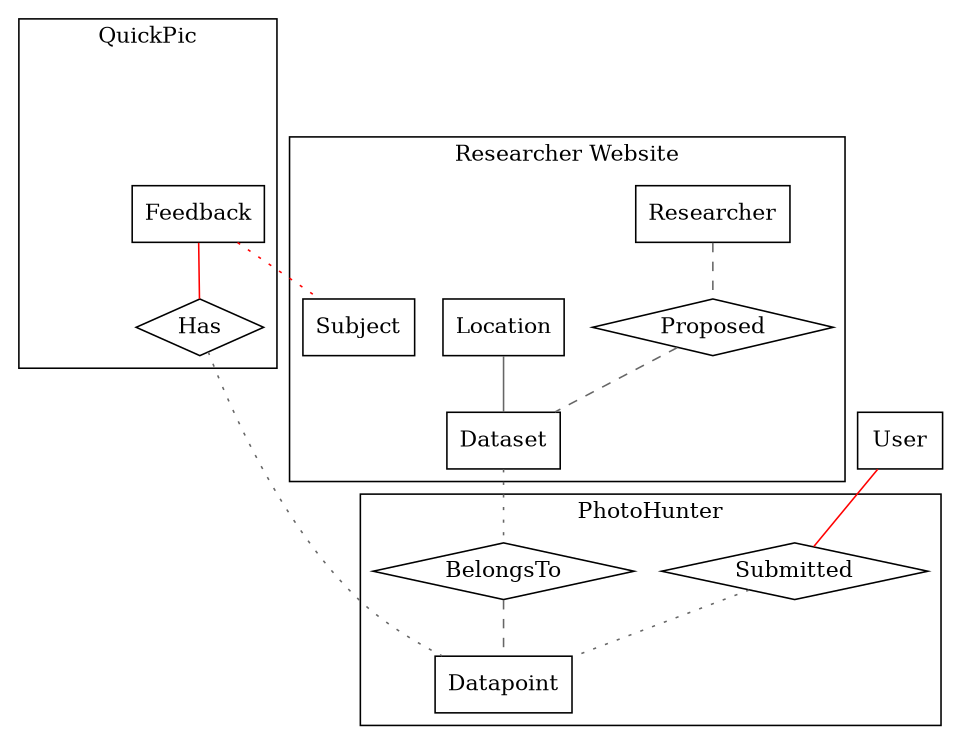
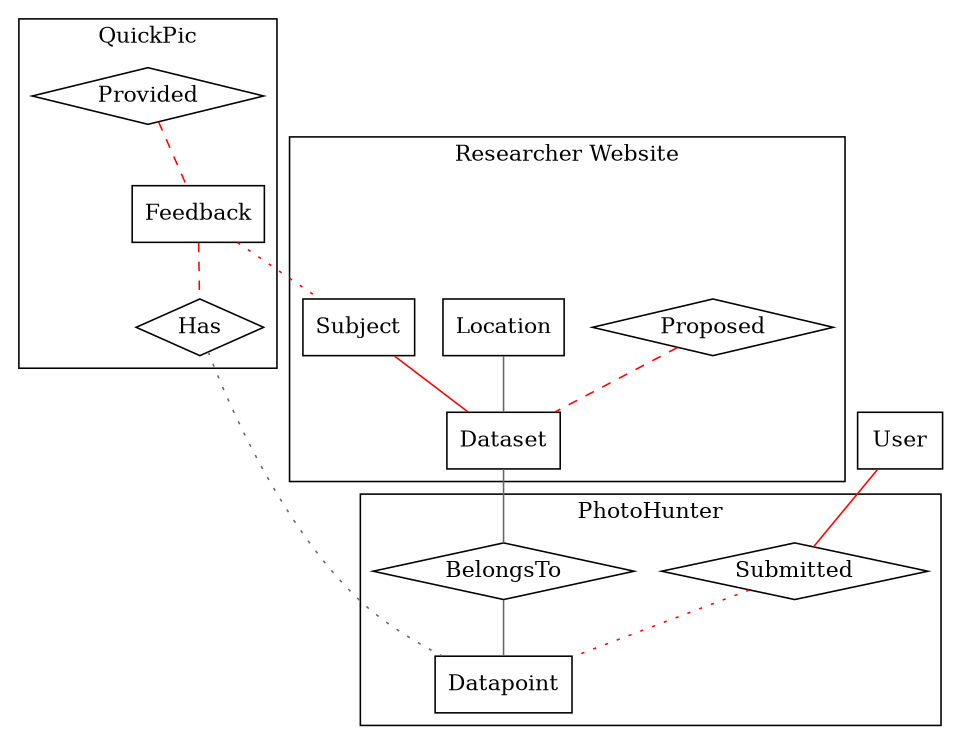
node "Provided": added
node "Researcher": removed
edge "Feedback" -- "Has": style solid -> dashed
edge "Proposed" -- "Dataset": color gray40 -> red
edge "Subject" -- "Dataset": added
edge "Dataset" -- "BelongsTo": style dotted -> solid
edge "Submitted" -- "Datapoint": color gray40 -> red
edge "BelongsTo" -- "Datapoint": style dashed -> solid
